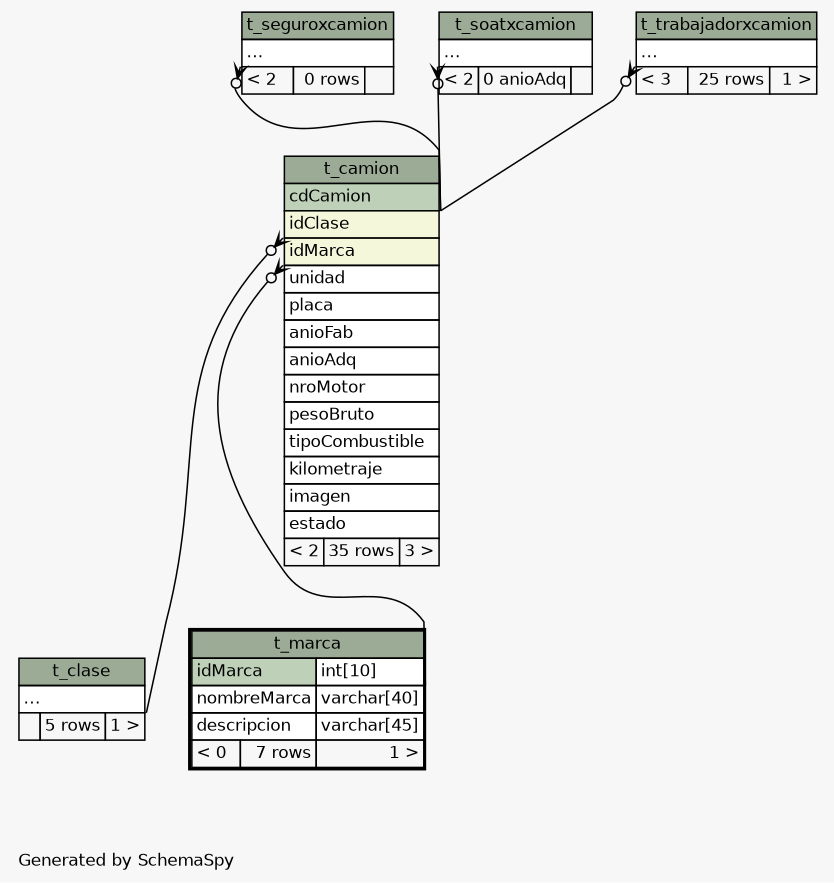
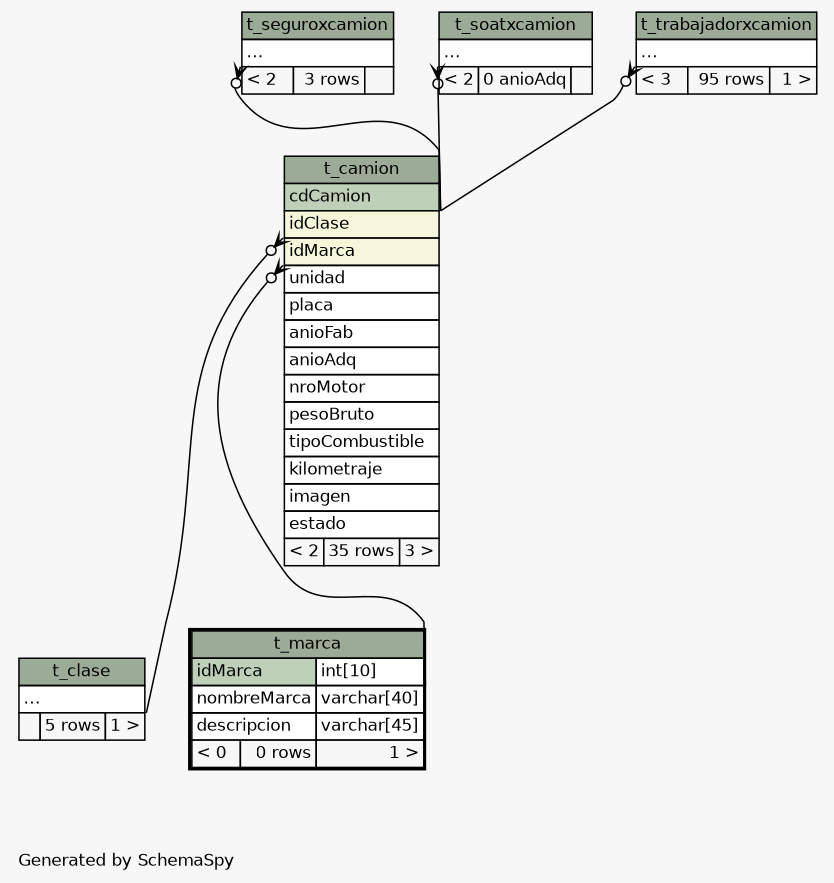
node "t_seguroxcamion": text "0 rows" -> "3 rows"
node "t_trabajadorxcamion": text "25 rows" -> "95 rows"
node "t_marca": text "7 rows" -> "0 rows"
